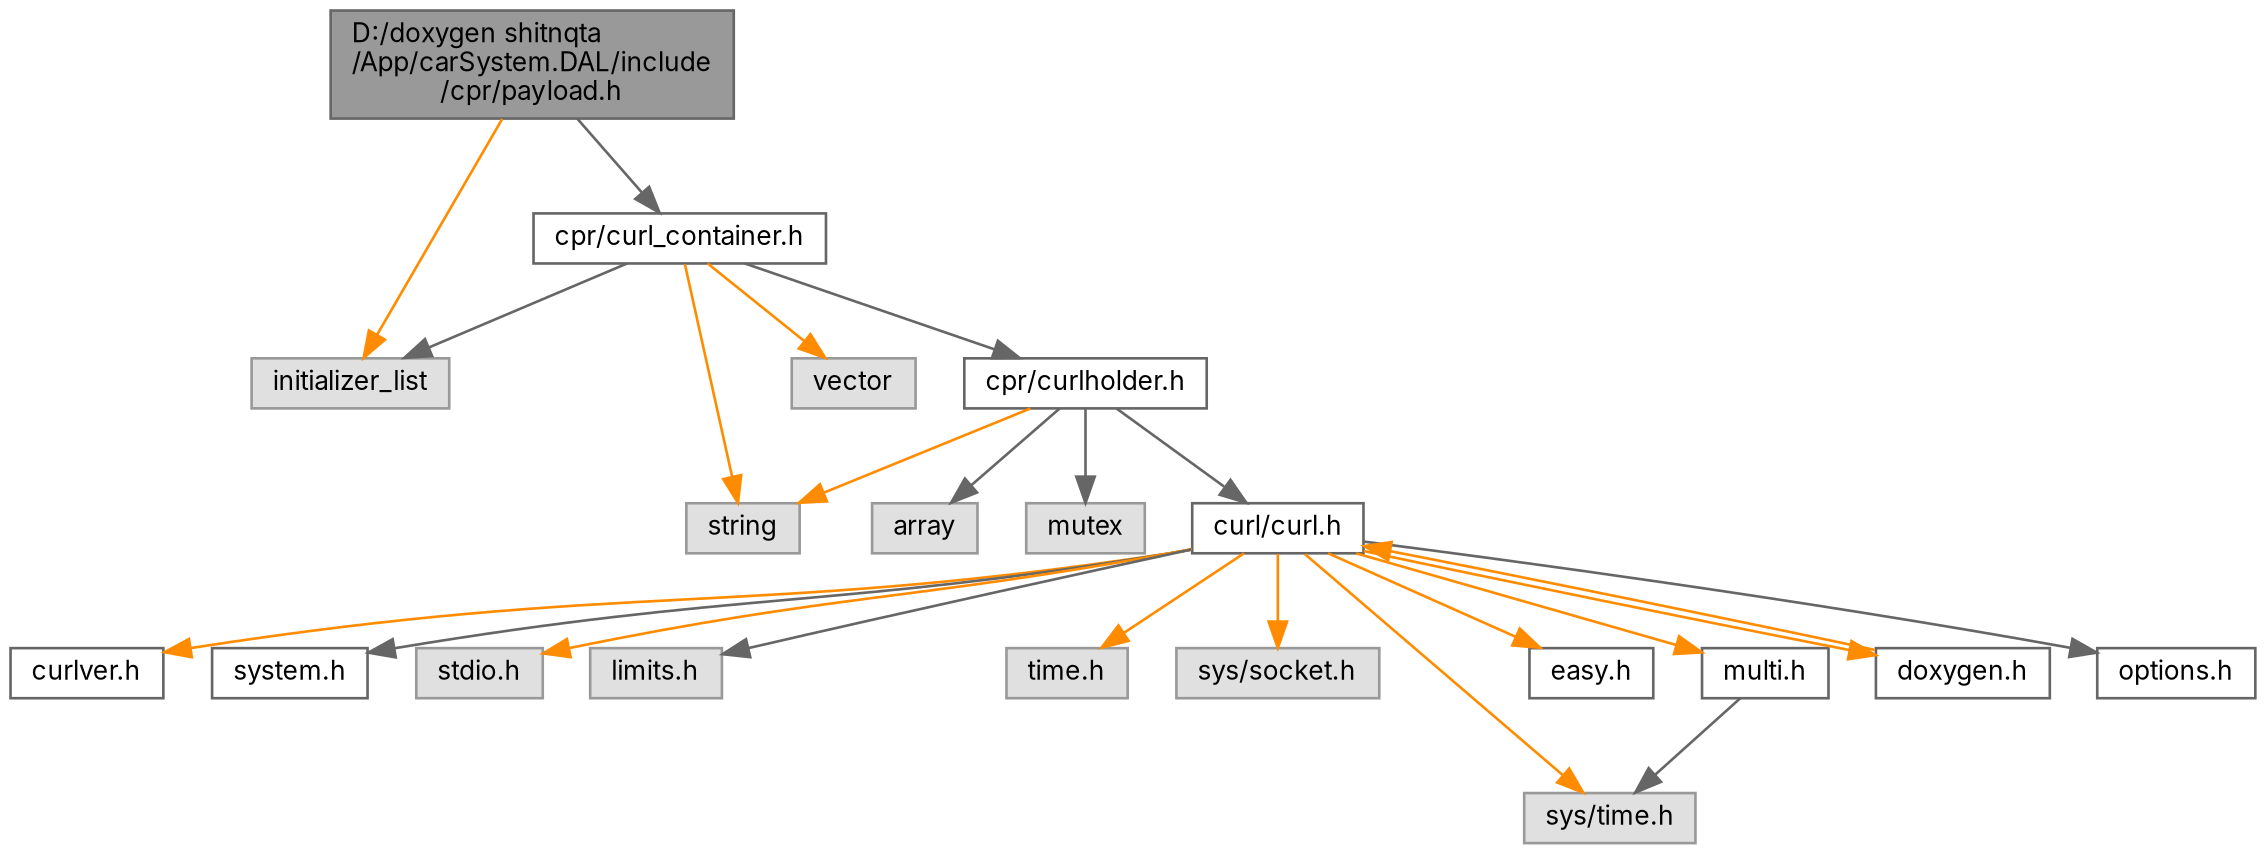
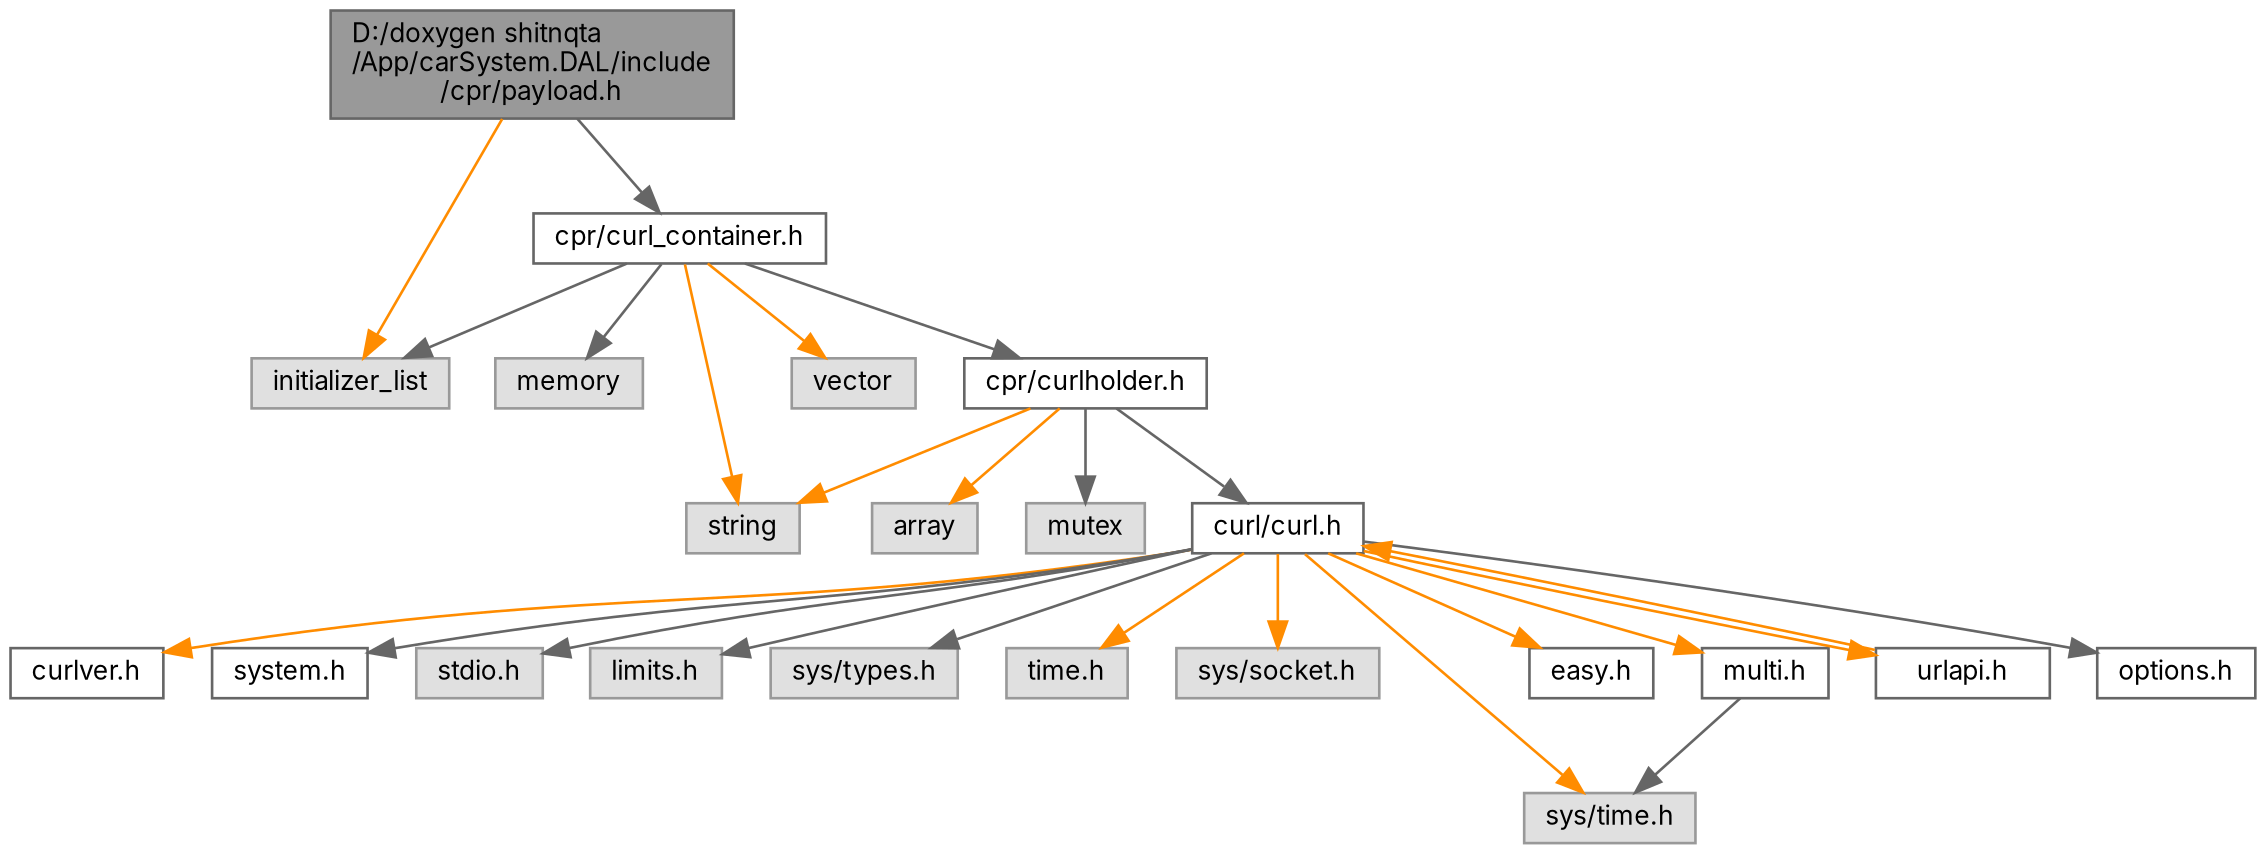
node "memory": added
edge "cpr/curlholder.h" -> "array": color gray40 -> darkorange
edge "curl/curl.h" -> "stdio.h": color darkorange -> gray40
node "sys/types.h": added
node "doxygen.h": label "doxygen.h" -> "urlapi.h"
